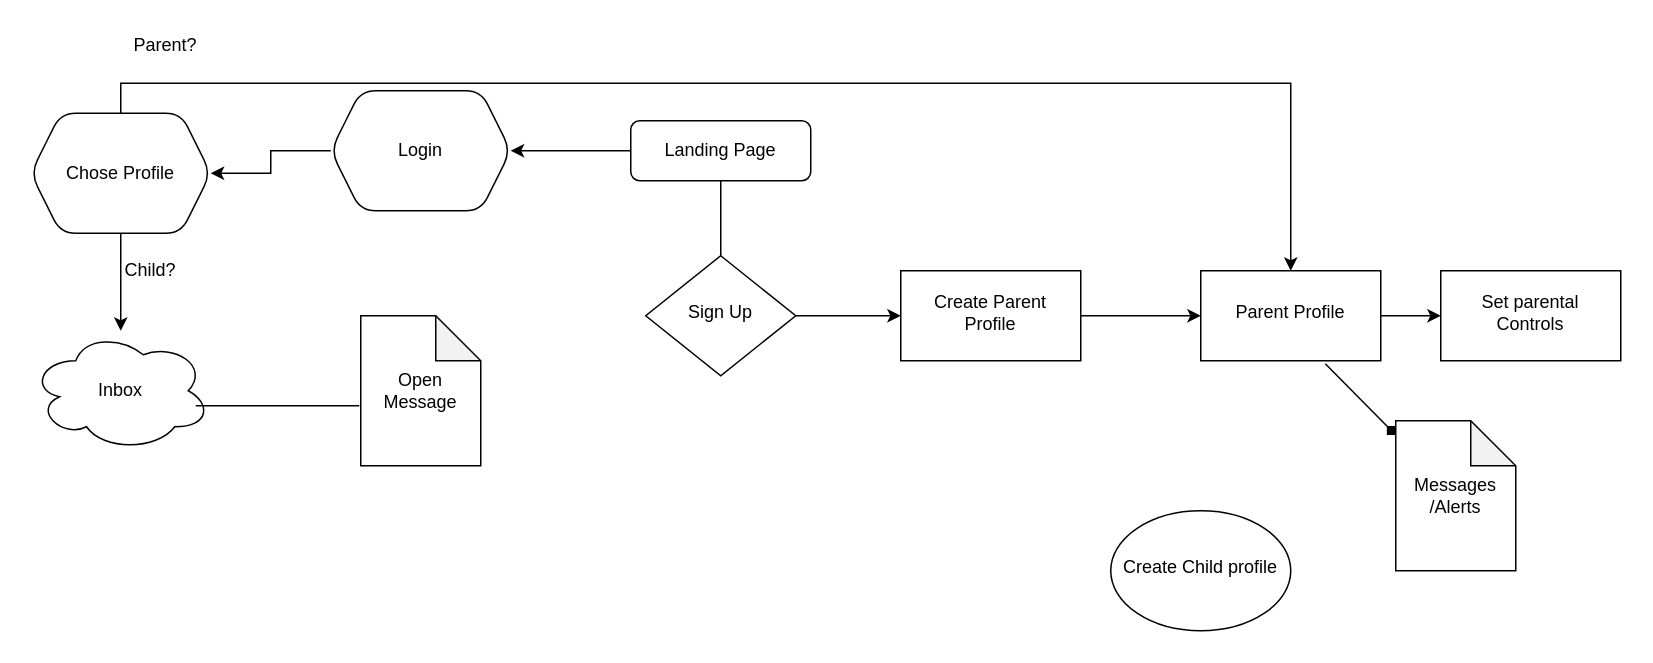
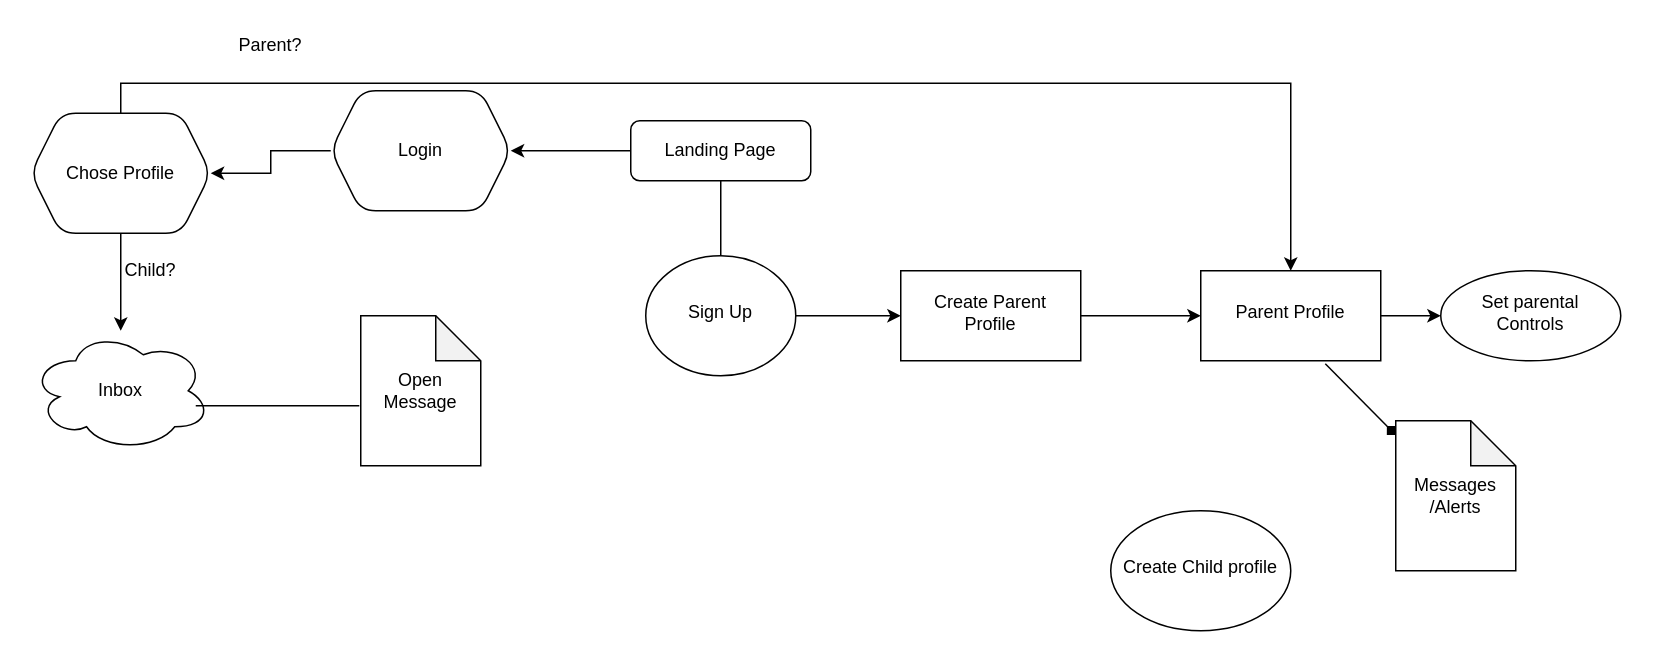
node "Parent?": moved (166, 46) -> (271, 46)
node "Sign Up": shape diamond -> ellipse
node "Set parental Controls": shape rectangle -> ellipse
